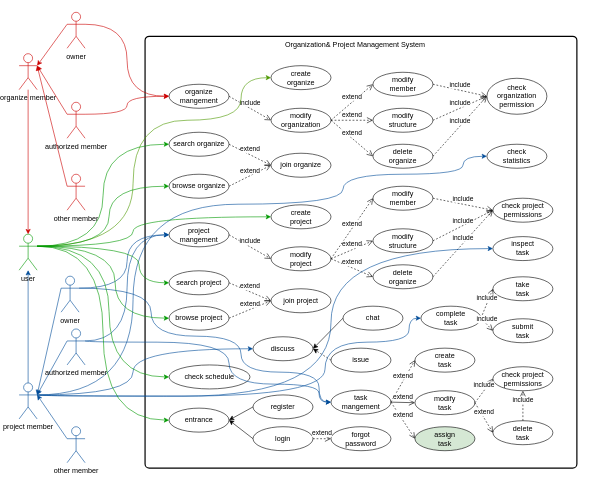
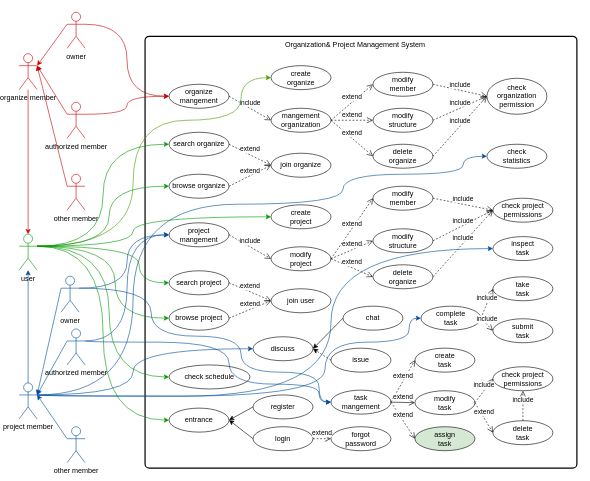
node "modify organization": label "modify organization" -> "mangement organization"
node "join project": label "join project" -> "join user"
